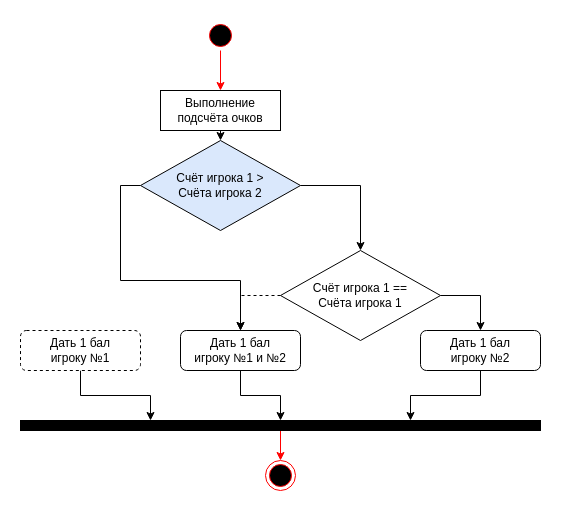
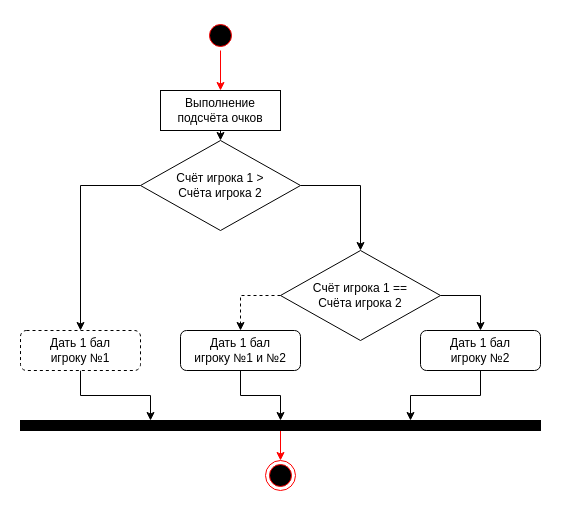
node "Счёт игрока 1 > Счёта игрока 2": fillcolor #dae8fc -> #ffffff
edge "Счёт игрока 1 > Счёта игрока 2" -> "Дать 1 бал игроку №1 и №2": now "Счёт игрока 1 > Счёта игрока 2" -> "Дать 1 бал игроку №1"
node "Счёт игрока 1 == Счёта игрока 1": label "Счёт игрока 1 == Счёта игрока 1" -> "Счёт игрока 1 == Счёта игрока 2"
